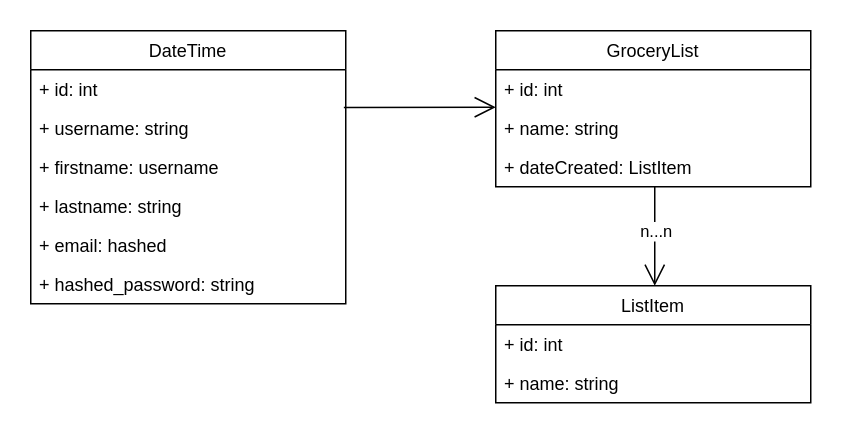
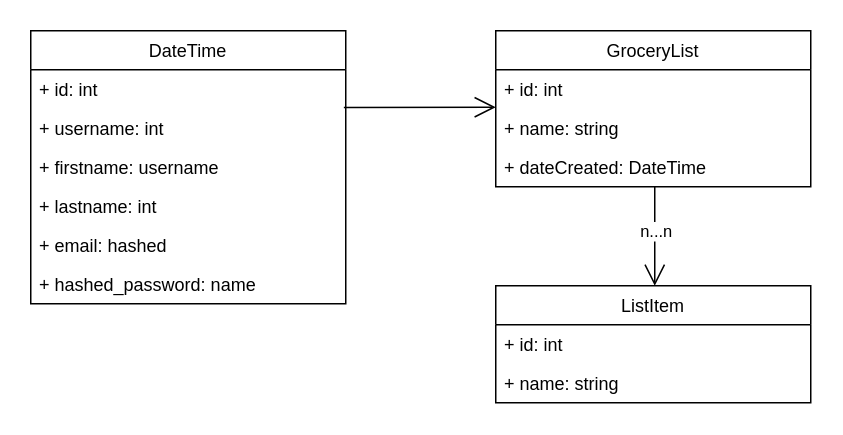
node "+ username: string": label "+ username: string" -> "+ username: int"
node "+ dateCreated: ListItem": label "+ dateCreated: ListItem" -> "+ dateCreated: DateTime"
node "+ lastname: string": label "+ lastname: string" -> "+ lastname: int"
node "+ hashed_password: string": label "+ hashed_password: string" -> "+ hashed_password: name"
